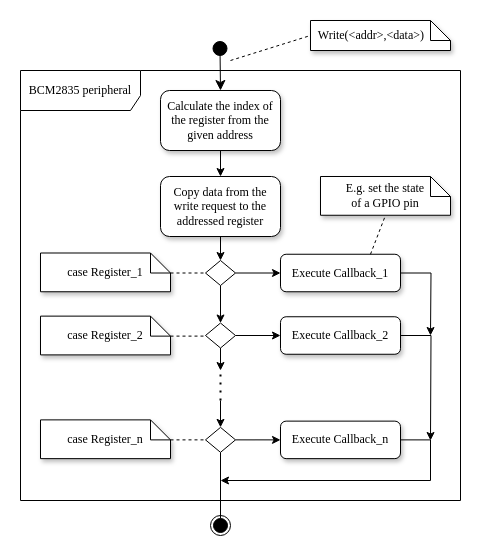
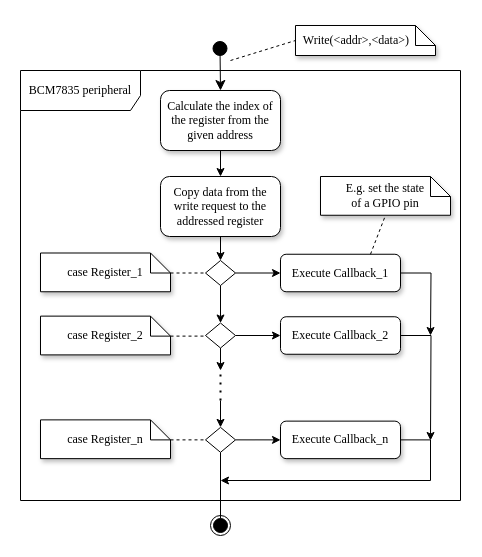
node "Write(<addr>,<data>)": moved (381, 36) -> (366, 41)
node "BCM2835 peripheral": label "BCM2835 peripheral" -> "BCM7835 peripheral"
